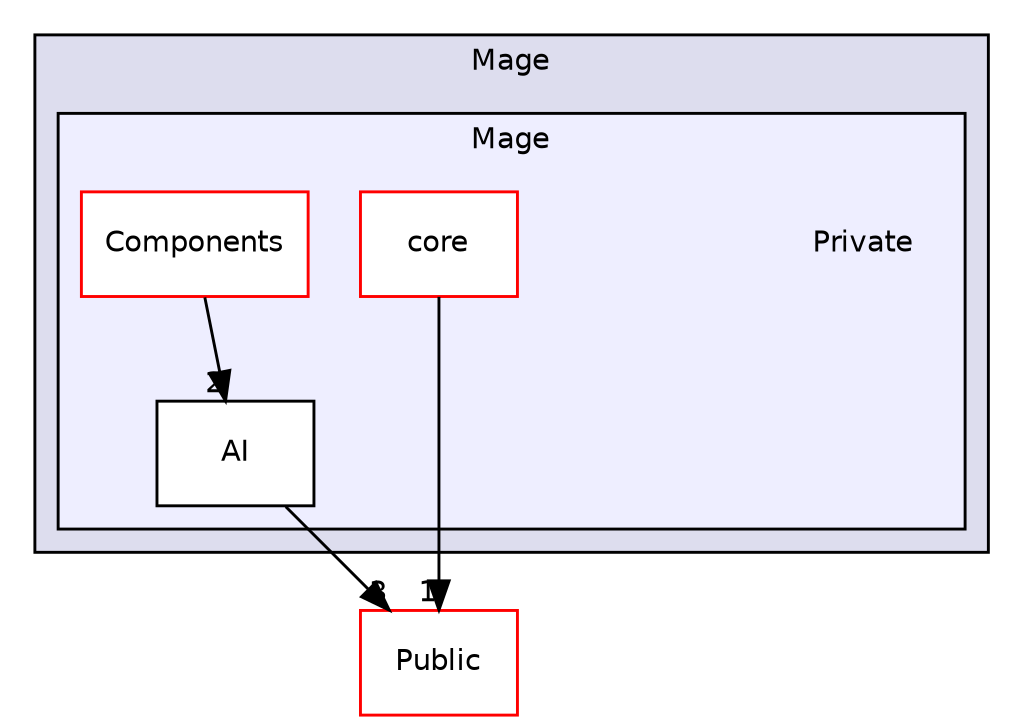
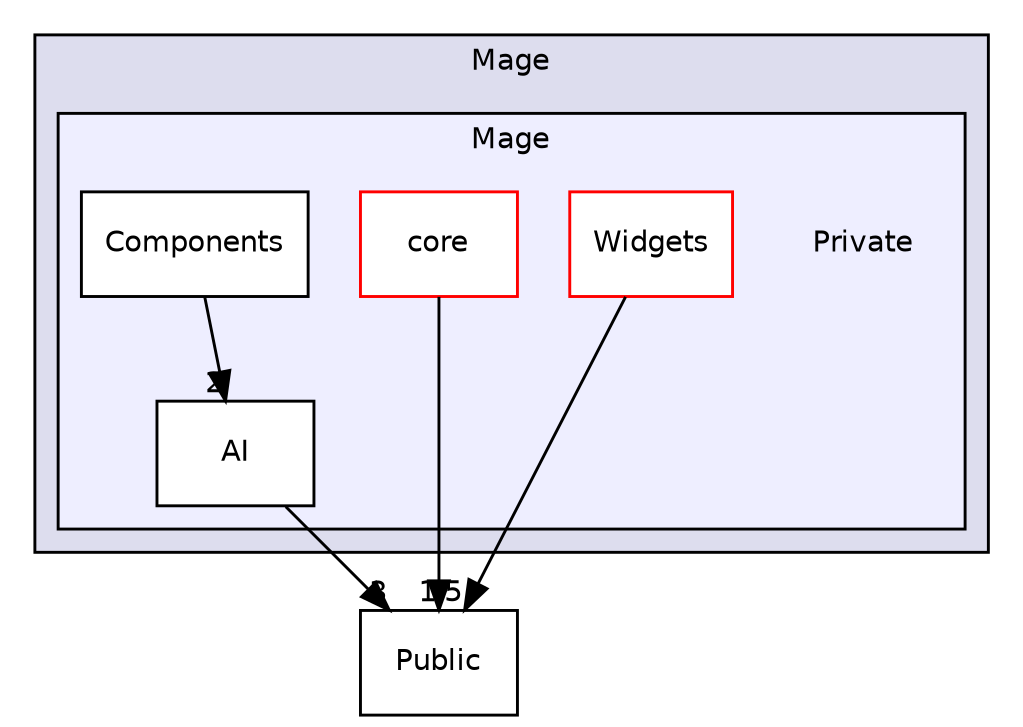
node "Components": color red -> black
node "Widgets": added
node "Public": color red -> black
